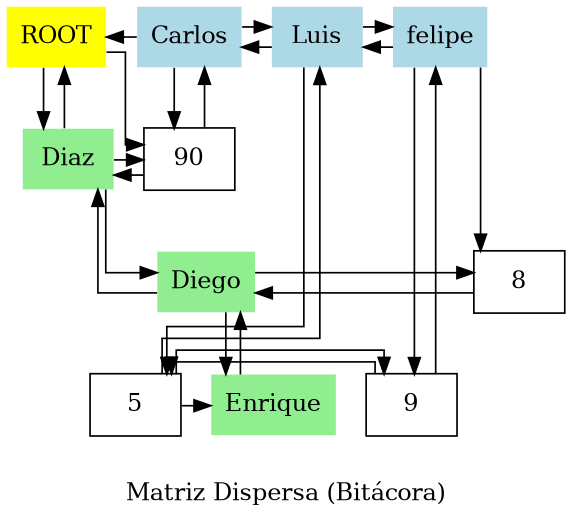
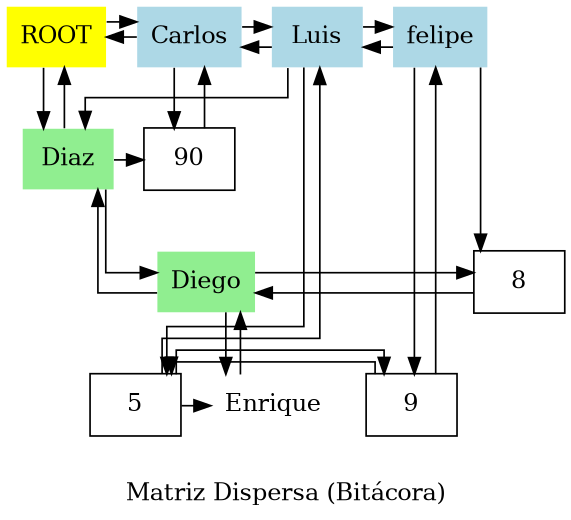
edge "ROOT" -> "90": now "ROOT" -> "Carlos"
edge "90" -> "Diaz": now "Luis" -> "Diaz"
node "Enrique": fillcolor lightgreen -> white
